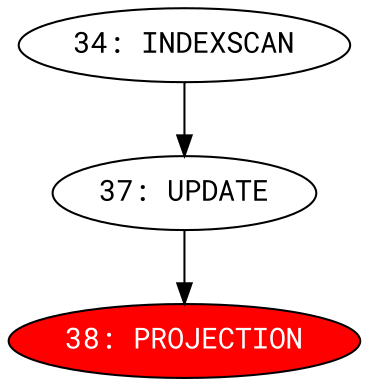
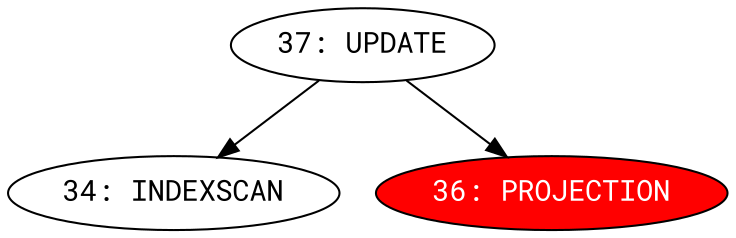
edge "34: INDEXSCAN" -> "37: UPDATE": reversed
node "38: PROJECTION": label "38: PROJECTION" -> "36: PROJECTION"
